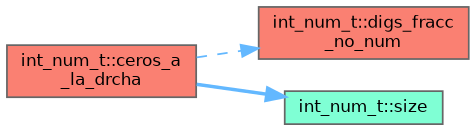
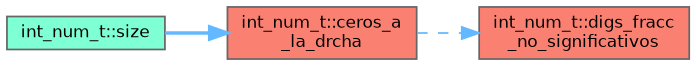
node "int_num_t::digs_fracc _no_num": label "int_num_t::digs_fracc _no_num" -> "int_num_t::digs_fracc _no_significativos"
edge "int_num_t::ceros_a _la_drcha" -> "int_num_t::size": reversed
